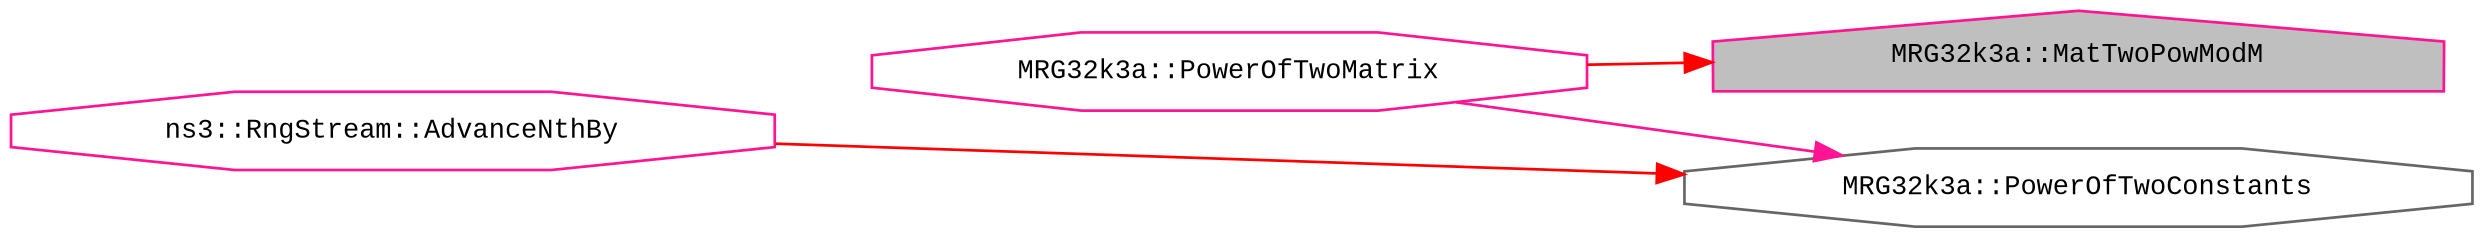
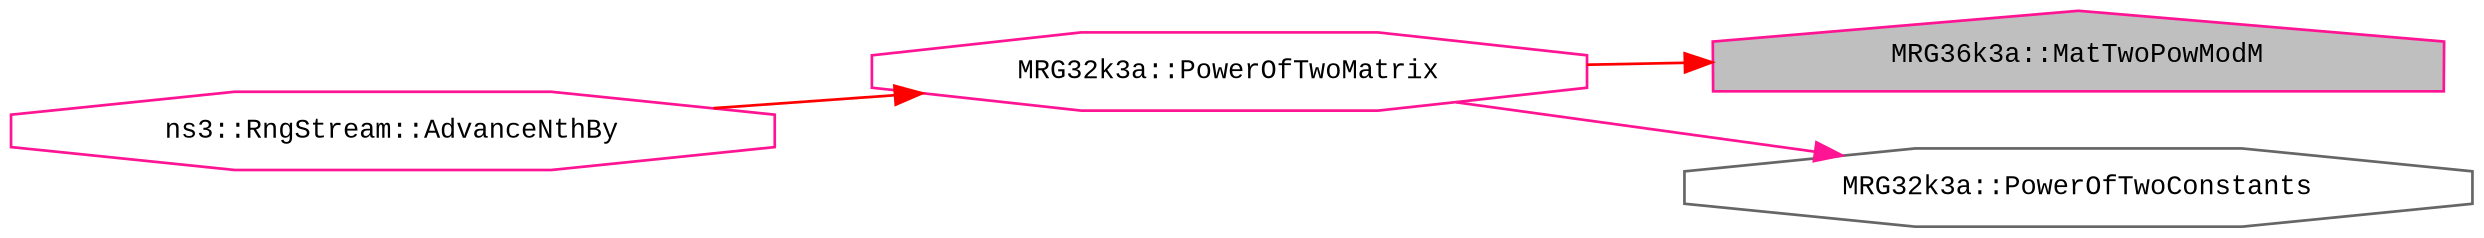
node "MRG32k3a::MatTwoPowModM": label "MRG32k3a::MatTwoPowModM" -> "MRG36k3a::MatTwoPowModM"
edge "ns3::RngStream::AdvanceNthBy" -> "MRG32k3a::PowerOfTwoConstants": now "ns3::RngStream::AdvanceNthBy" -> "MRG32k3a::PowerOfTwoMatrix"
